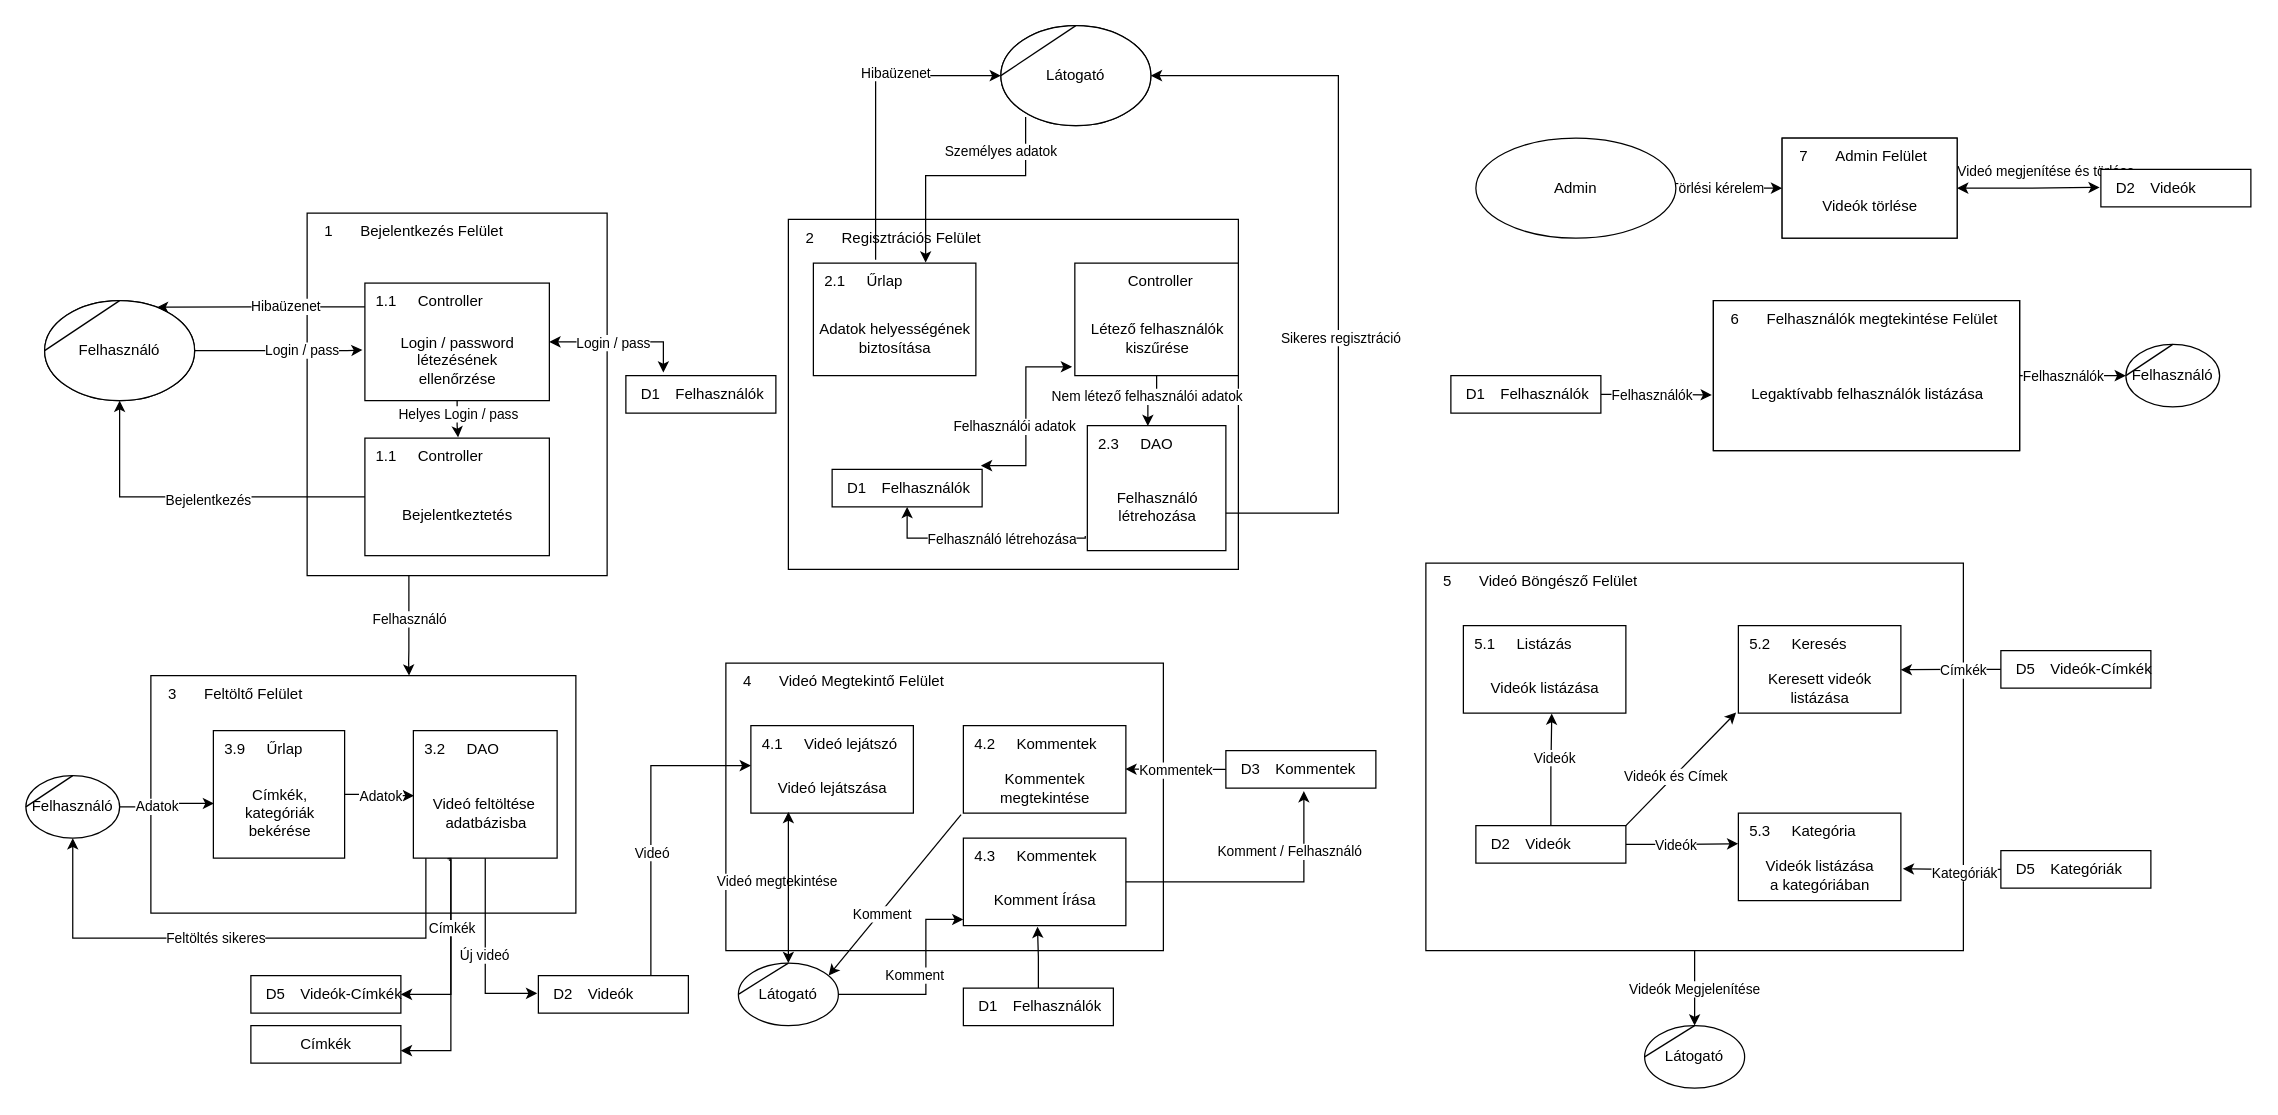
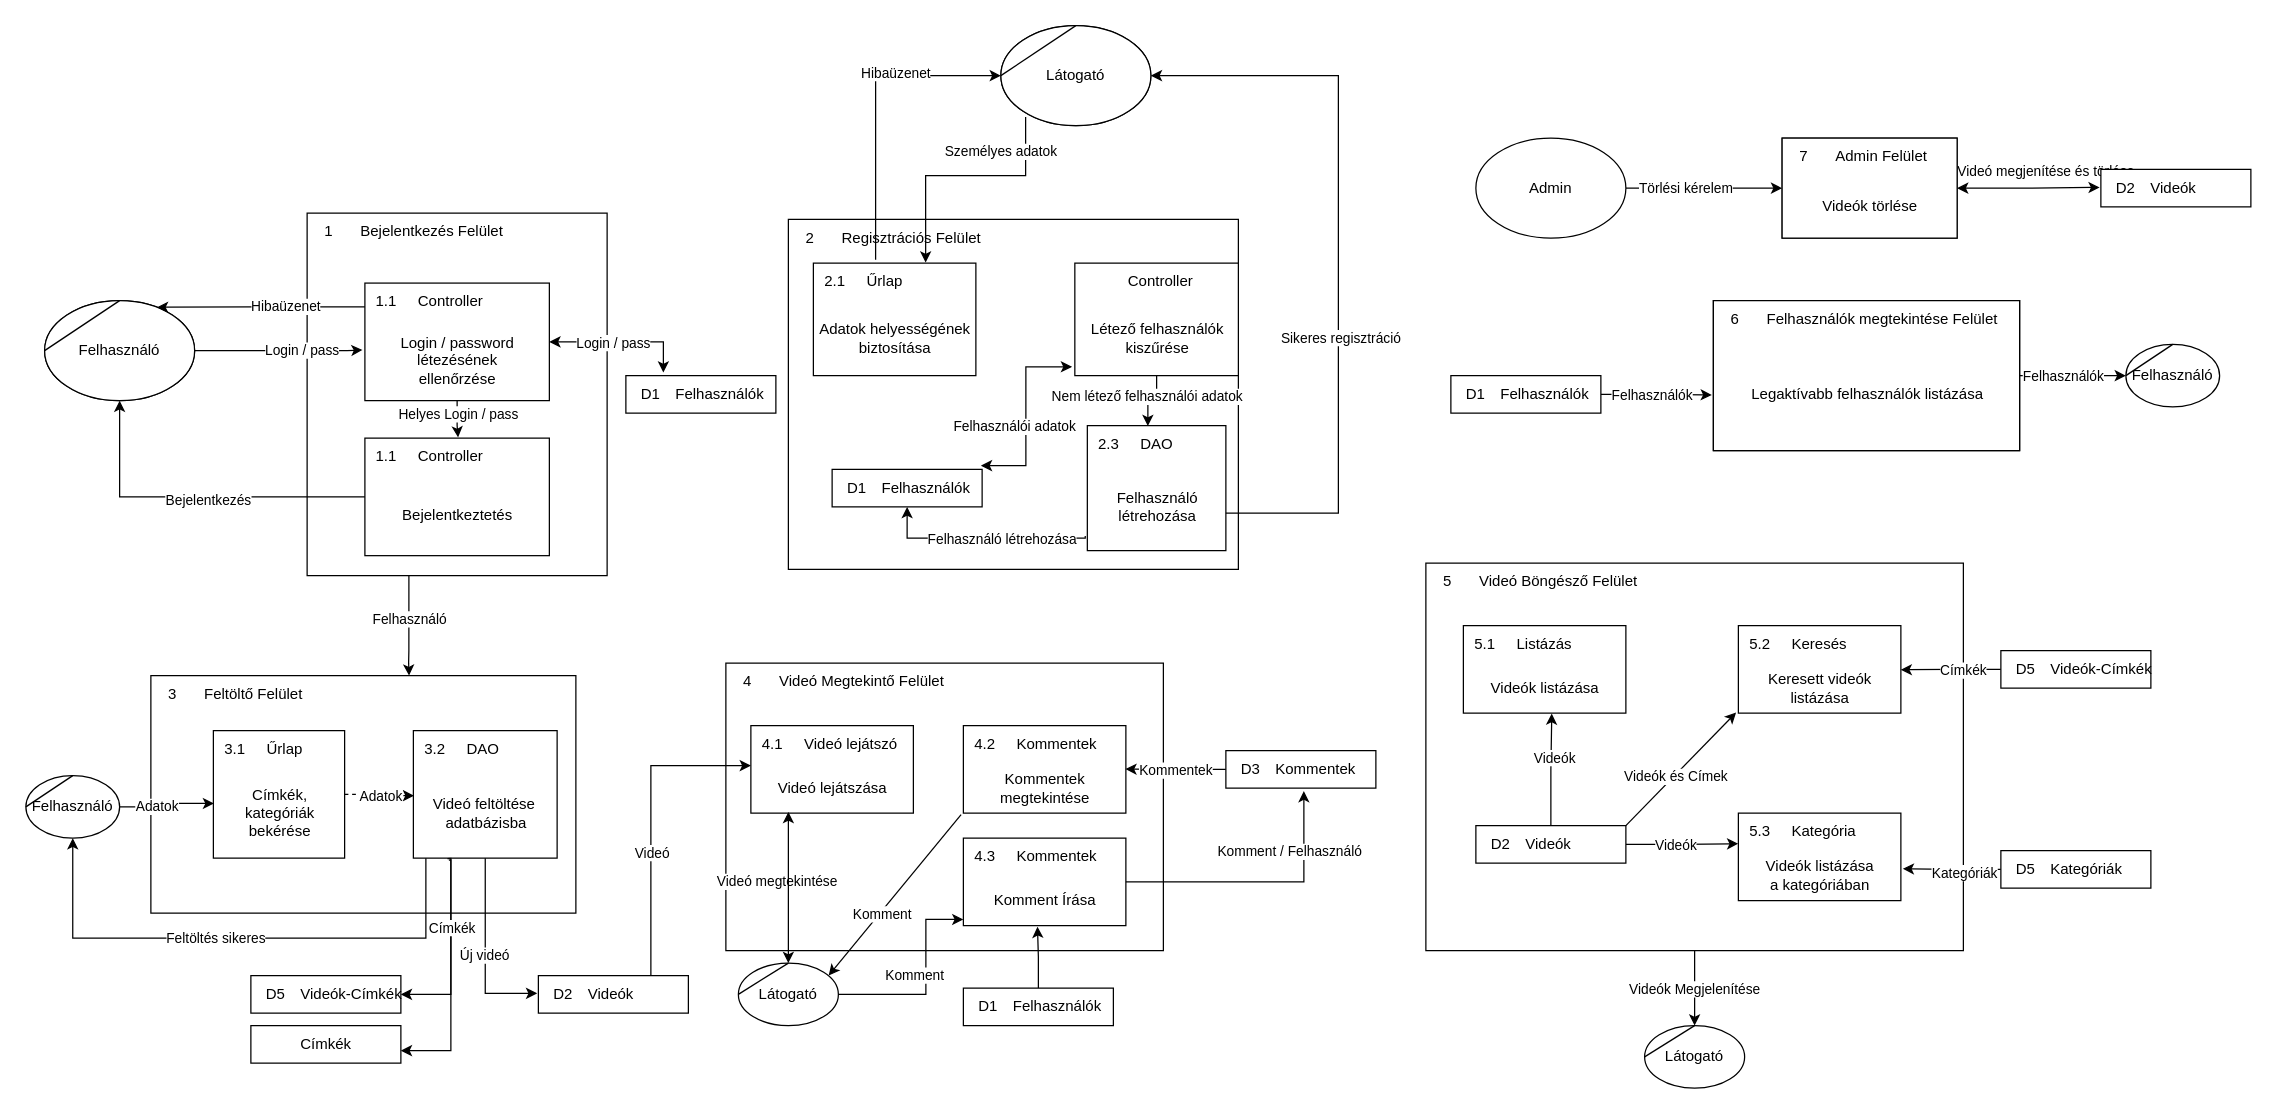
node "Admin": size 200x100 -> 150x100
node "3.9": label "3.9" -> "3.1"
edge "Címkék, kategóriák bekérése" -> "Videó feltöltése adatbázisba": style solid -> dashed
